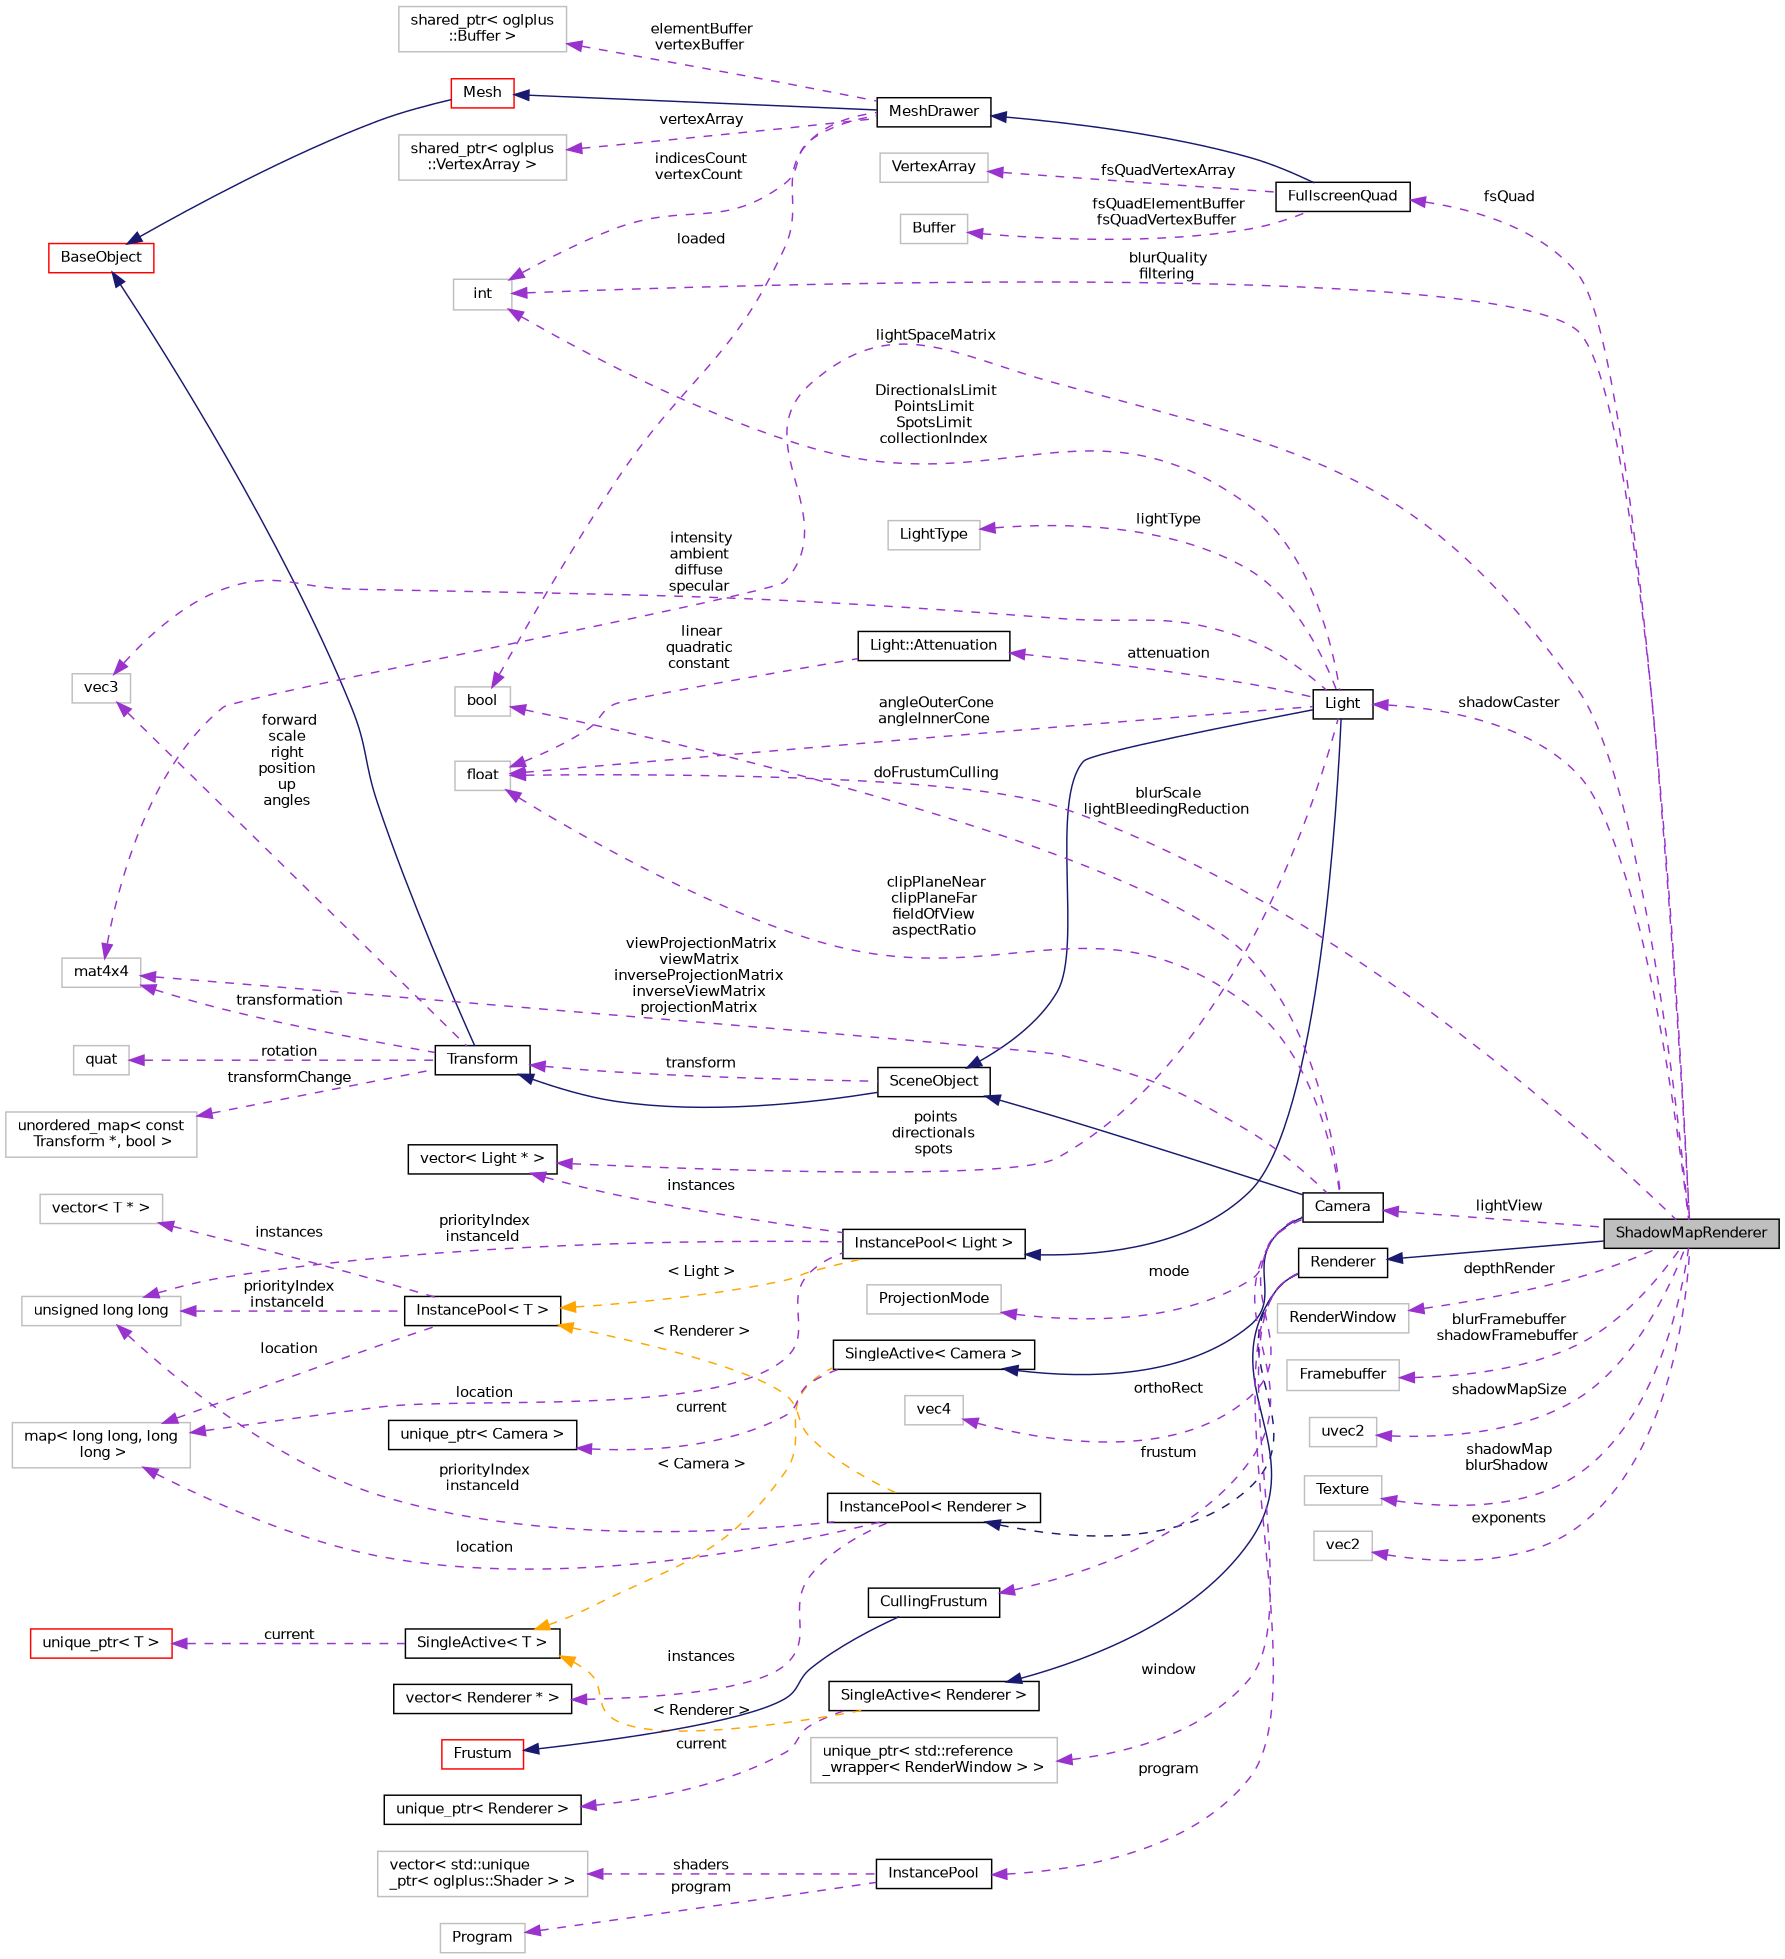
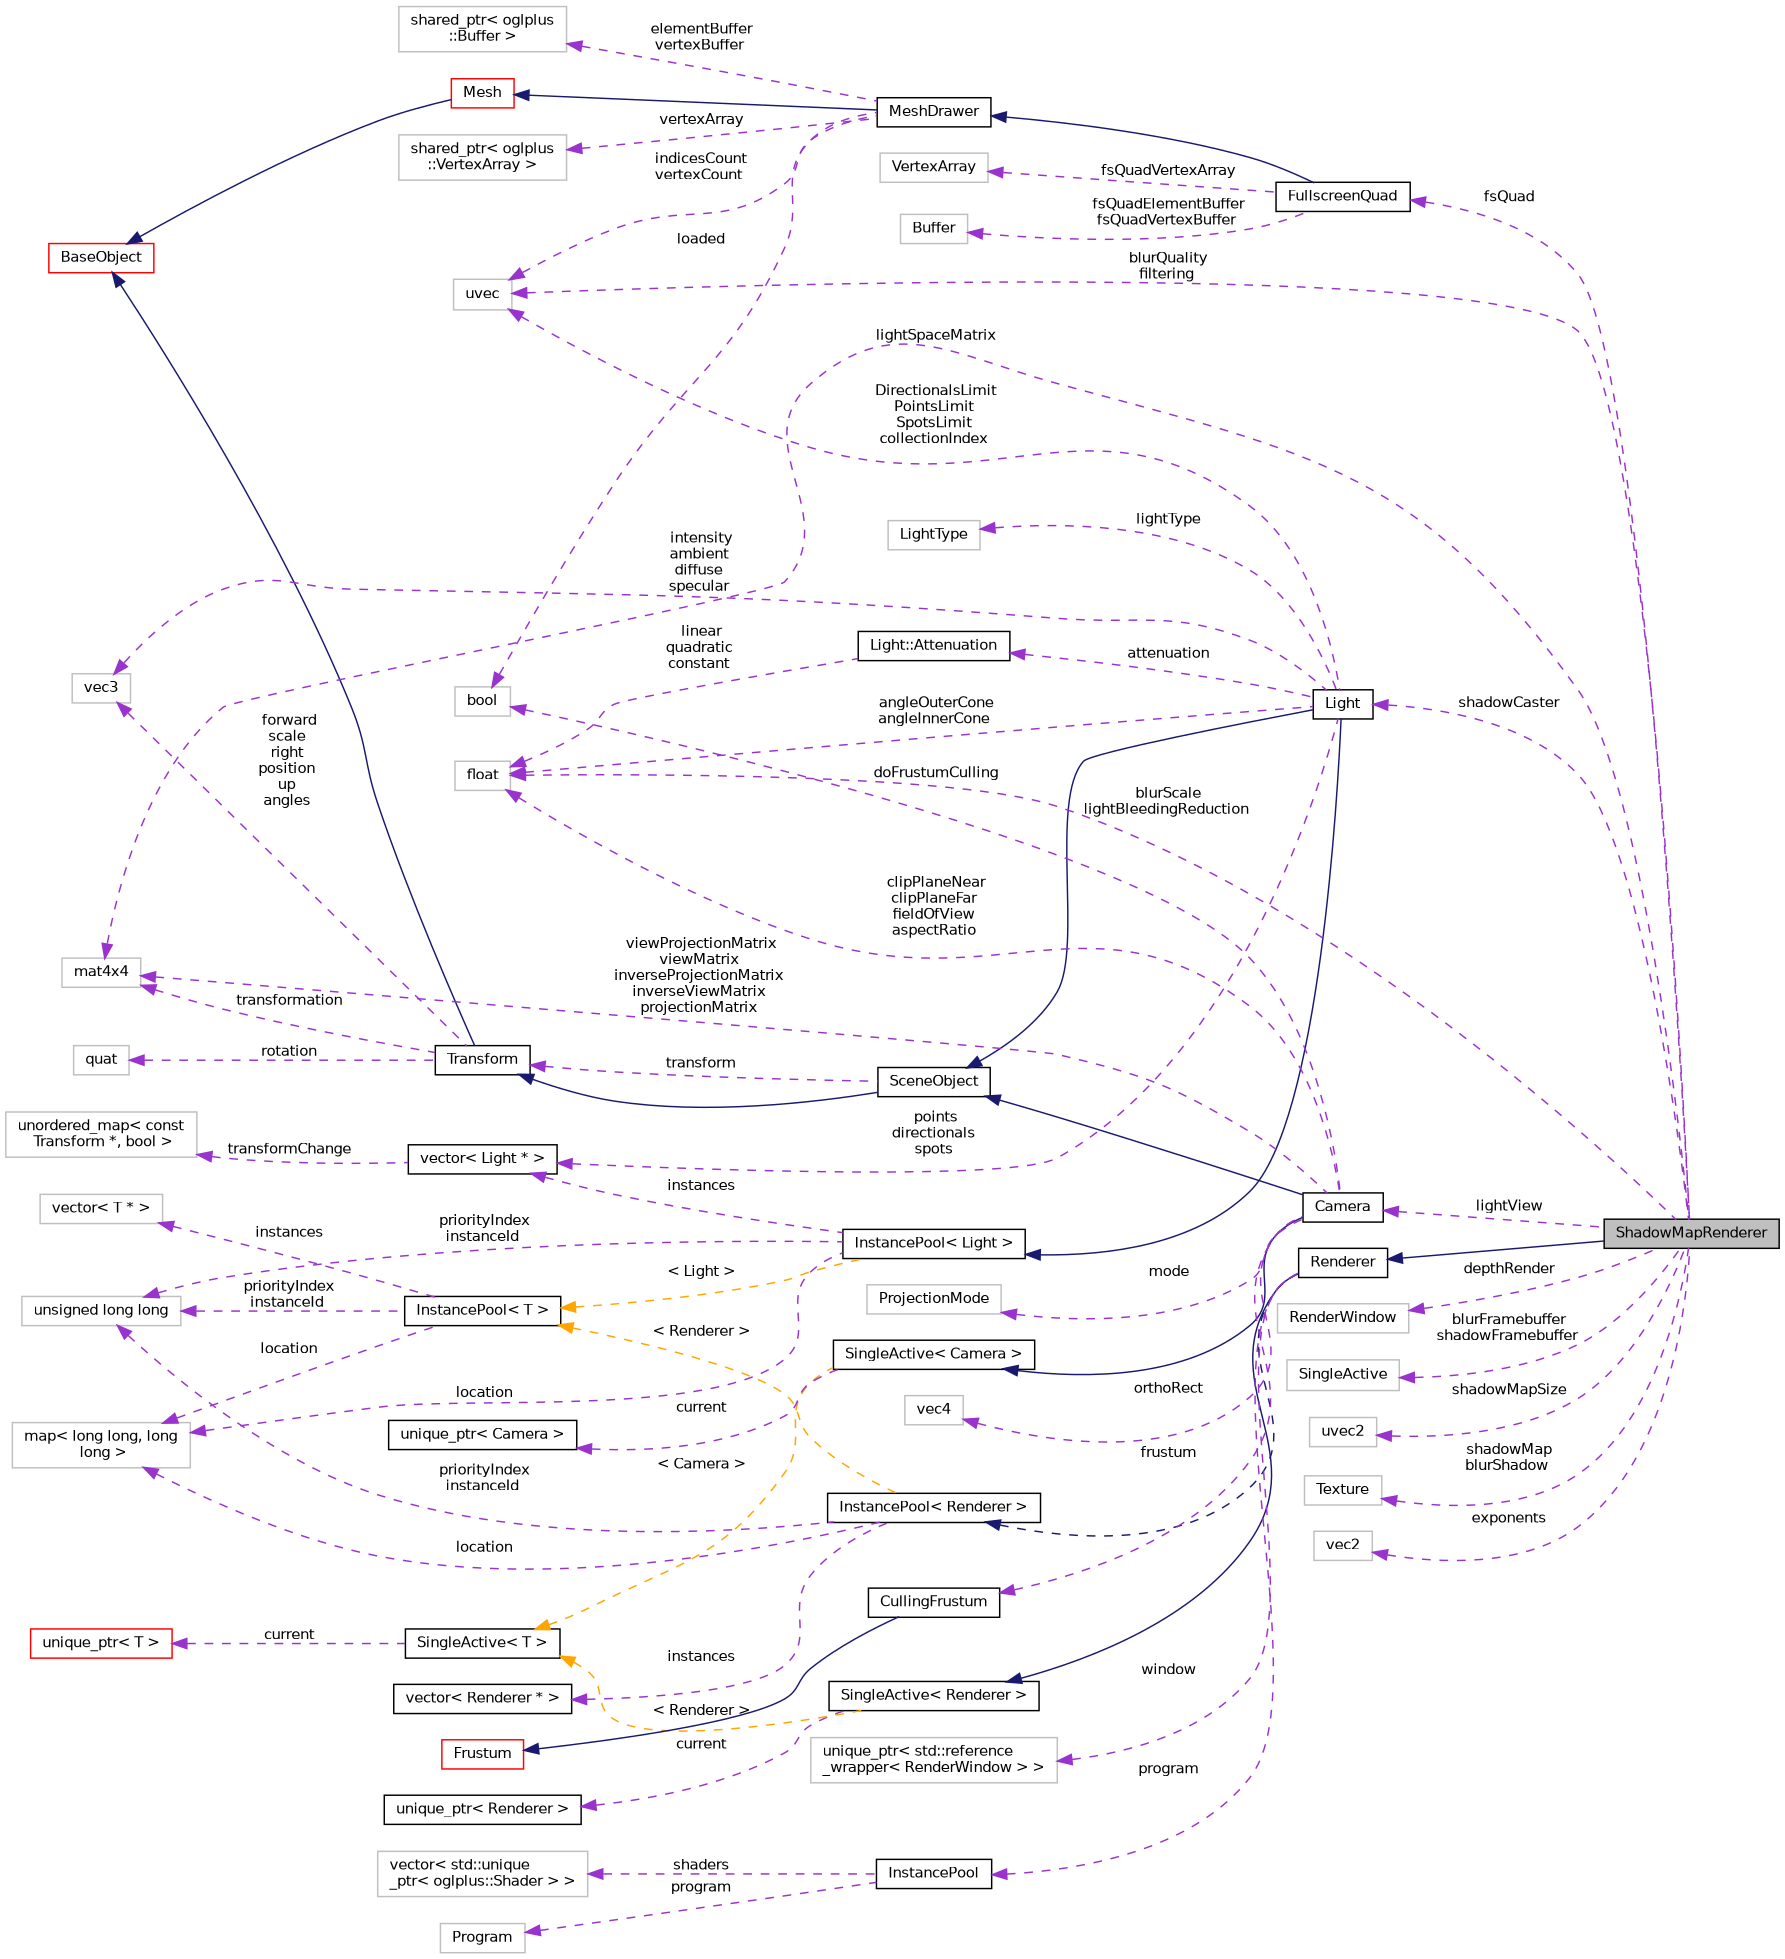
node "int": label "int" -> "uvec"
edge "Transform" -> "unordered_map< const Transform *, bool >": now "vector< Light * >" -> "unordered_map< const Transform *, bool >"
node "Framebuffer": label "Framebuffer" -> "SingleActive"
